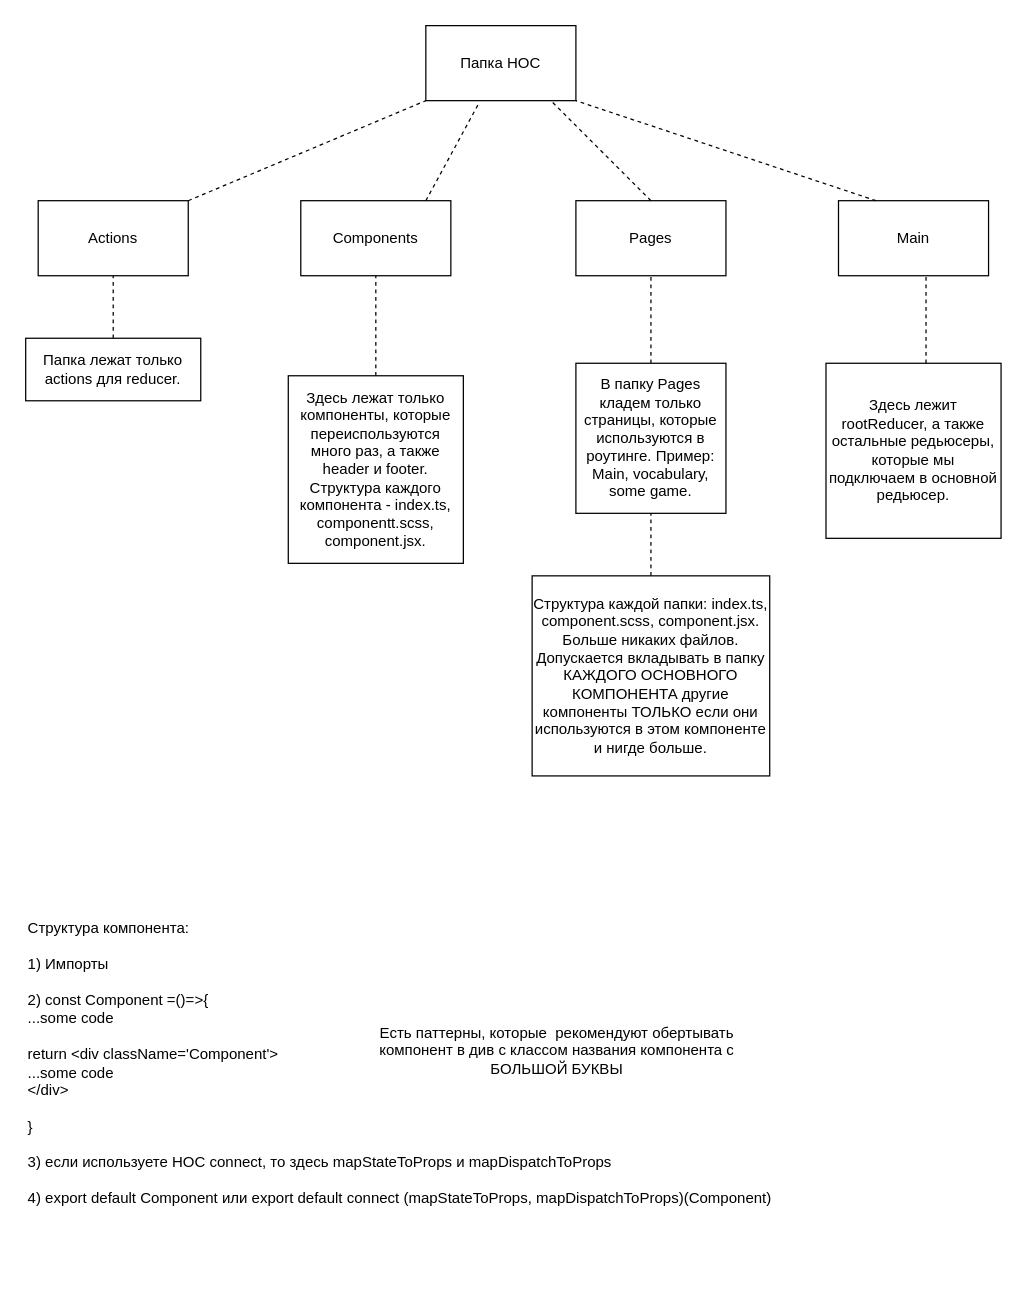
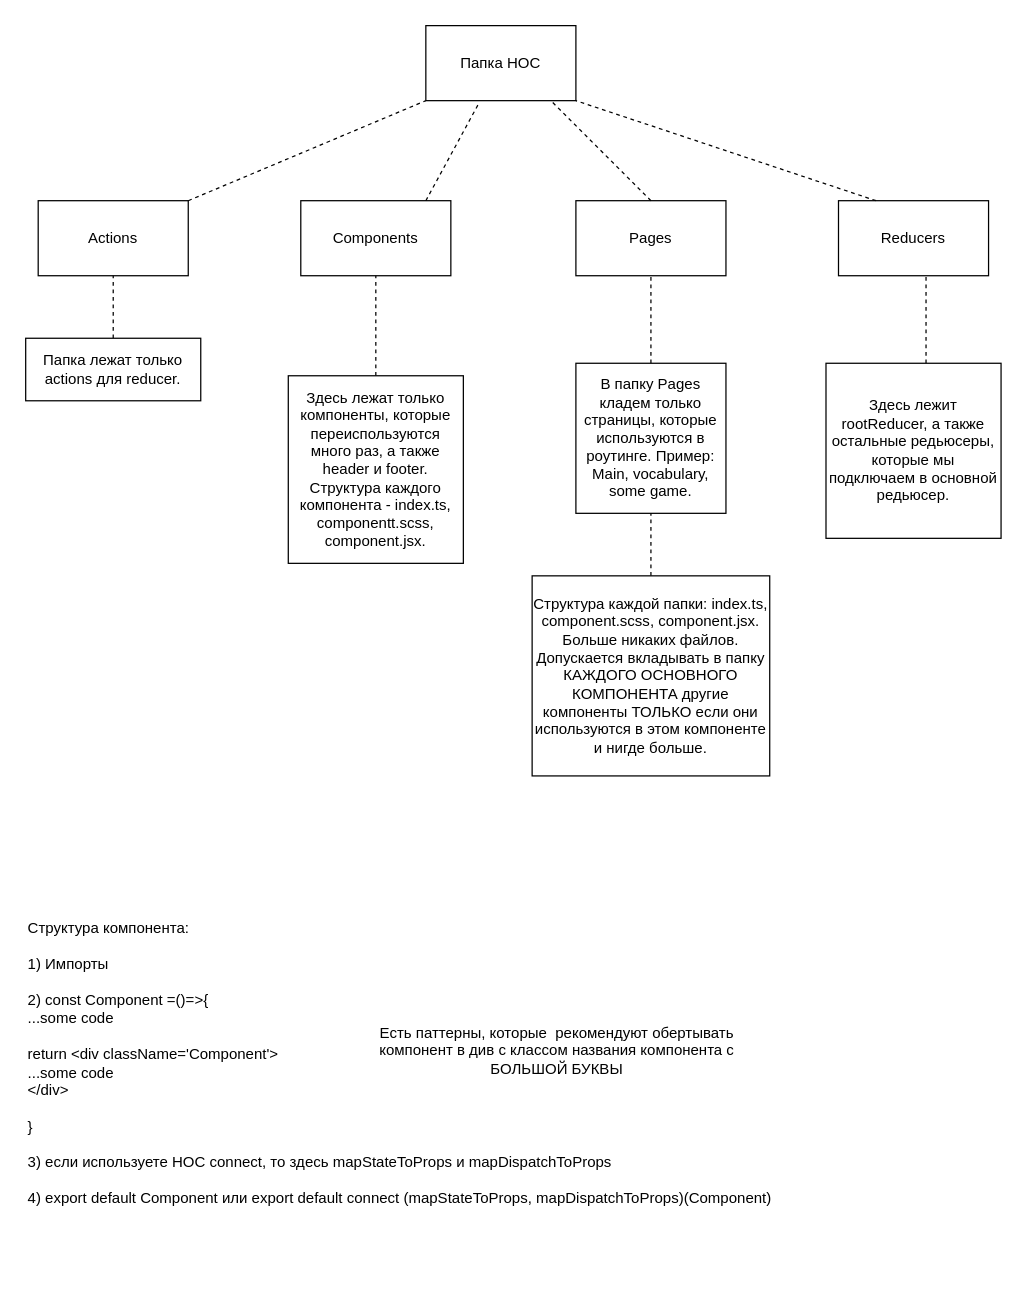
node "Main": label "Main" -> "Reducers"
